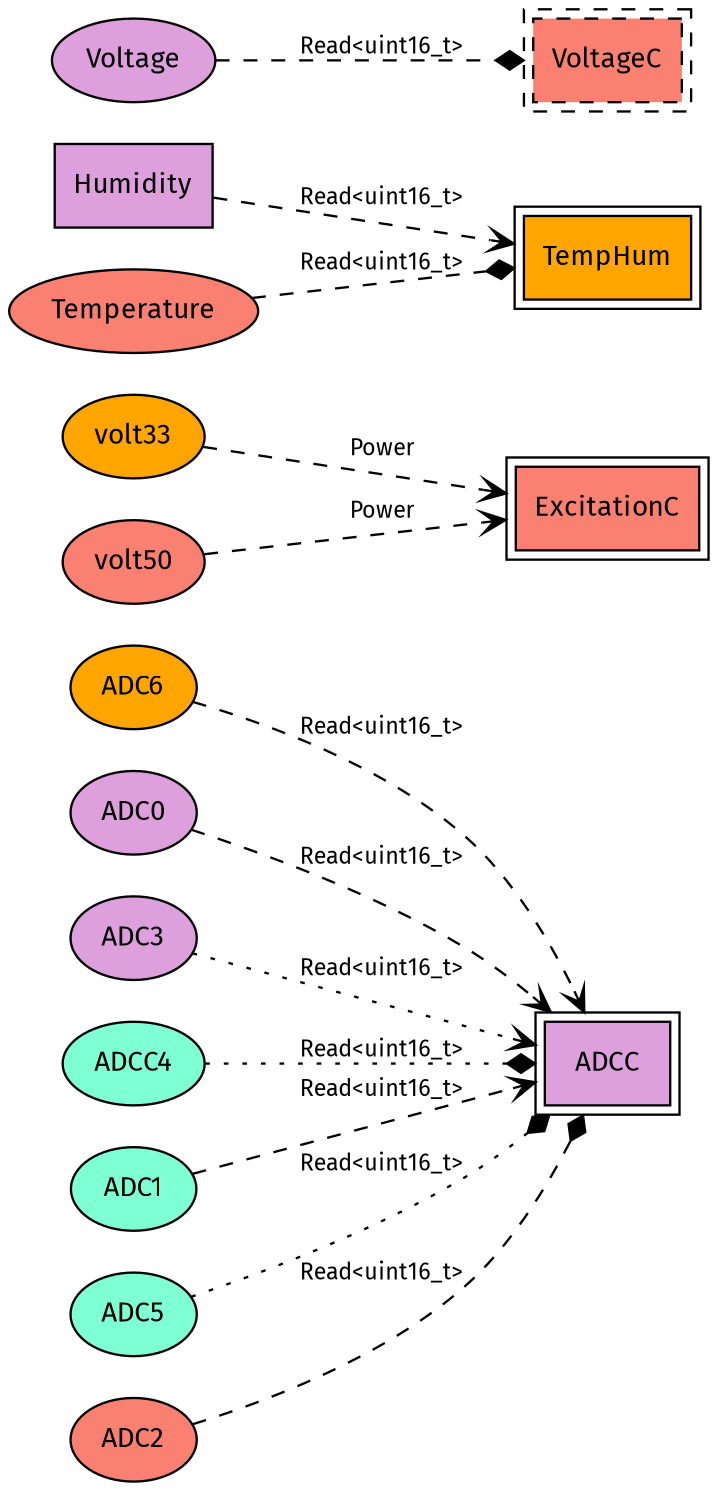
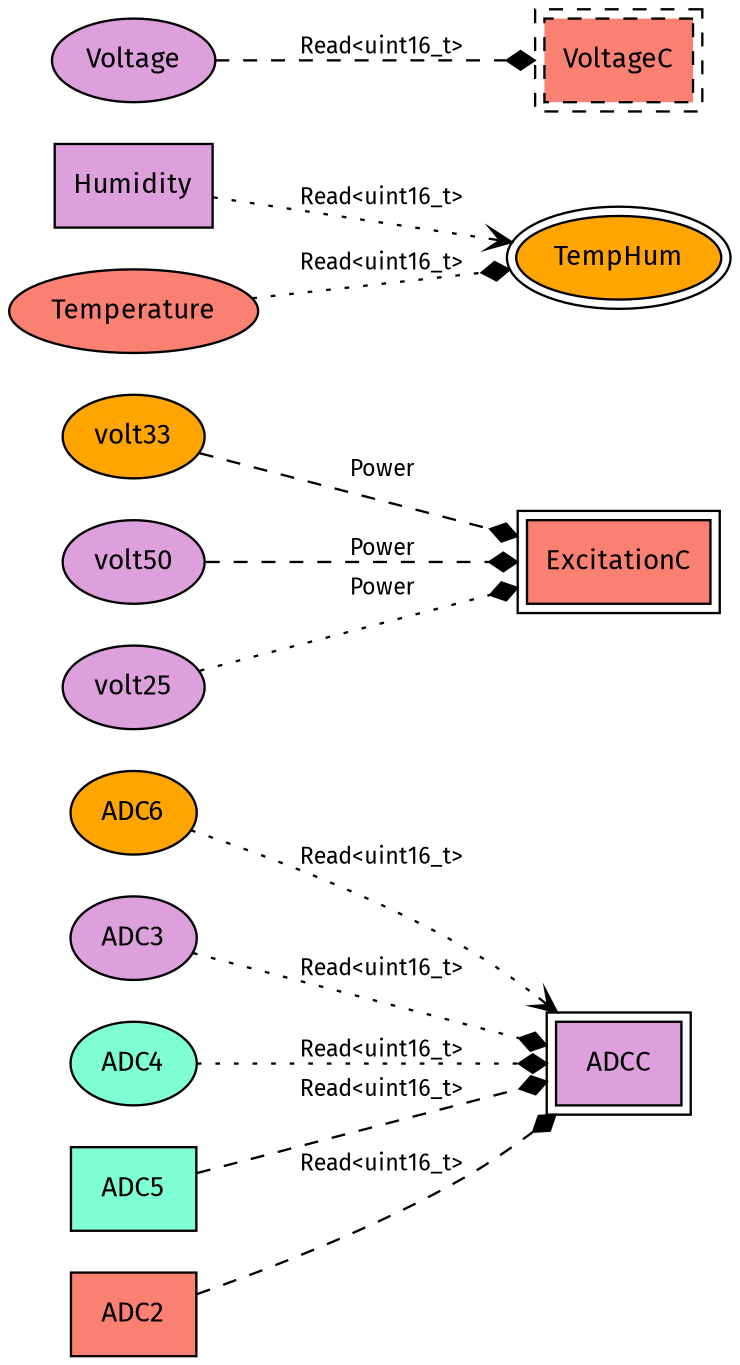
edge "Humidity" -> "TempHum": style dashed -> dotted
node "TempHum": shape box -> ellipse
edge "Temperature" -> "TempHum": style dashed -> dotted
edge "volt33" -> "ExcitationC": arrowhead vee -> diamond
edge "volt50" -> "ExcitationC": arrowhead vee -> diamond
node "volt50": fillcolor salmon -> plum
node "volt25": added
edge "ADC6" -> "ADCC": style dashed -> dotted
node "ADC0": removed
edge "ADC3" -> "ADCC": arrowhead vee -> diamond
node "ADCC4": label "ADCC4" -> "ADC4"
node "ADC1": removed
edge "ADC5" -> "ADCC": style dotted -> dashed
node "ADC5": shape ellipse -> box
node "ADC2": shape ellipse -> box
